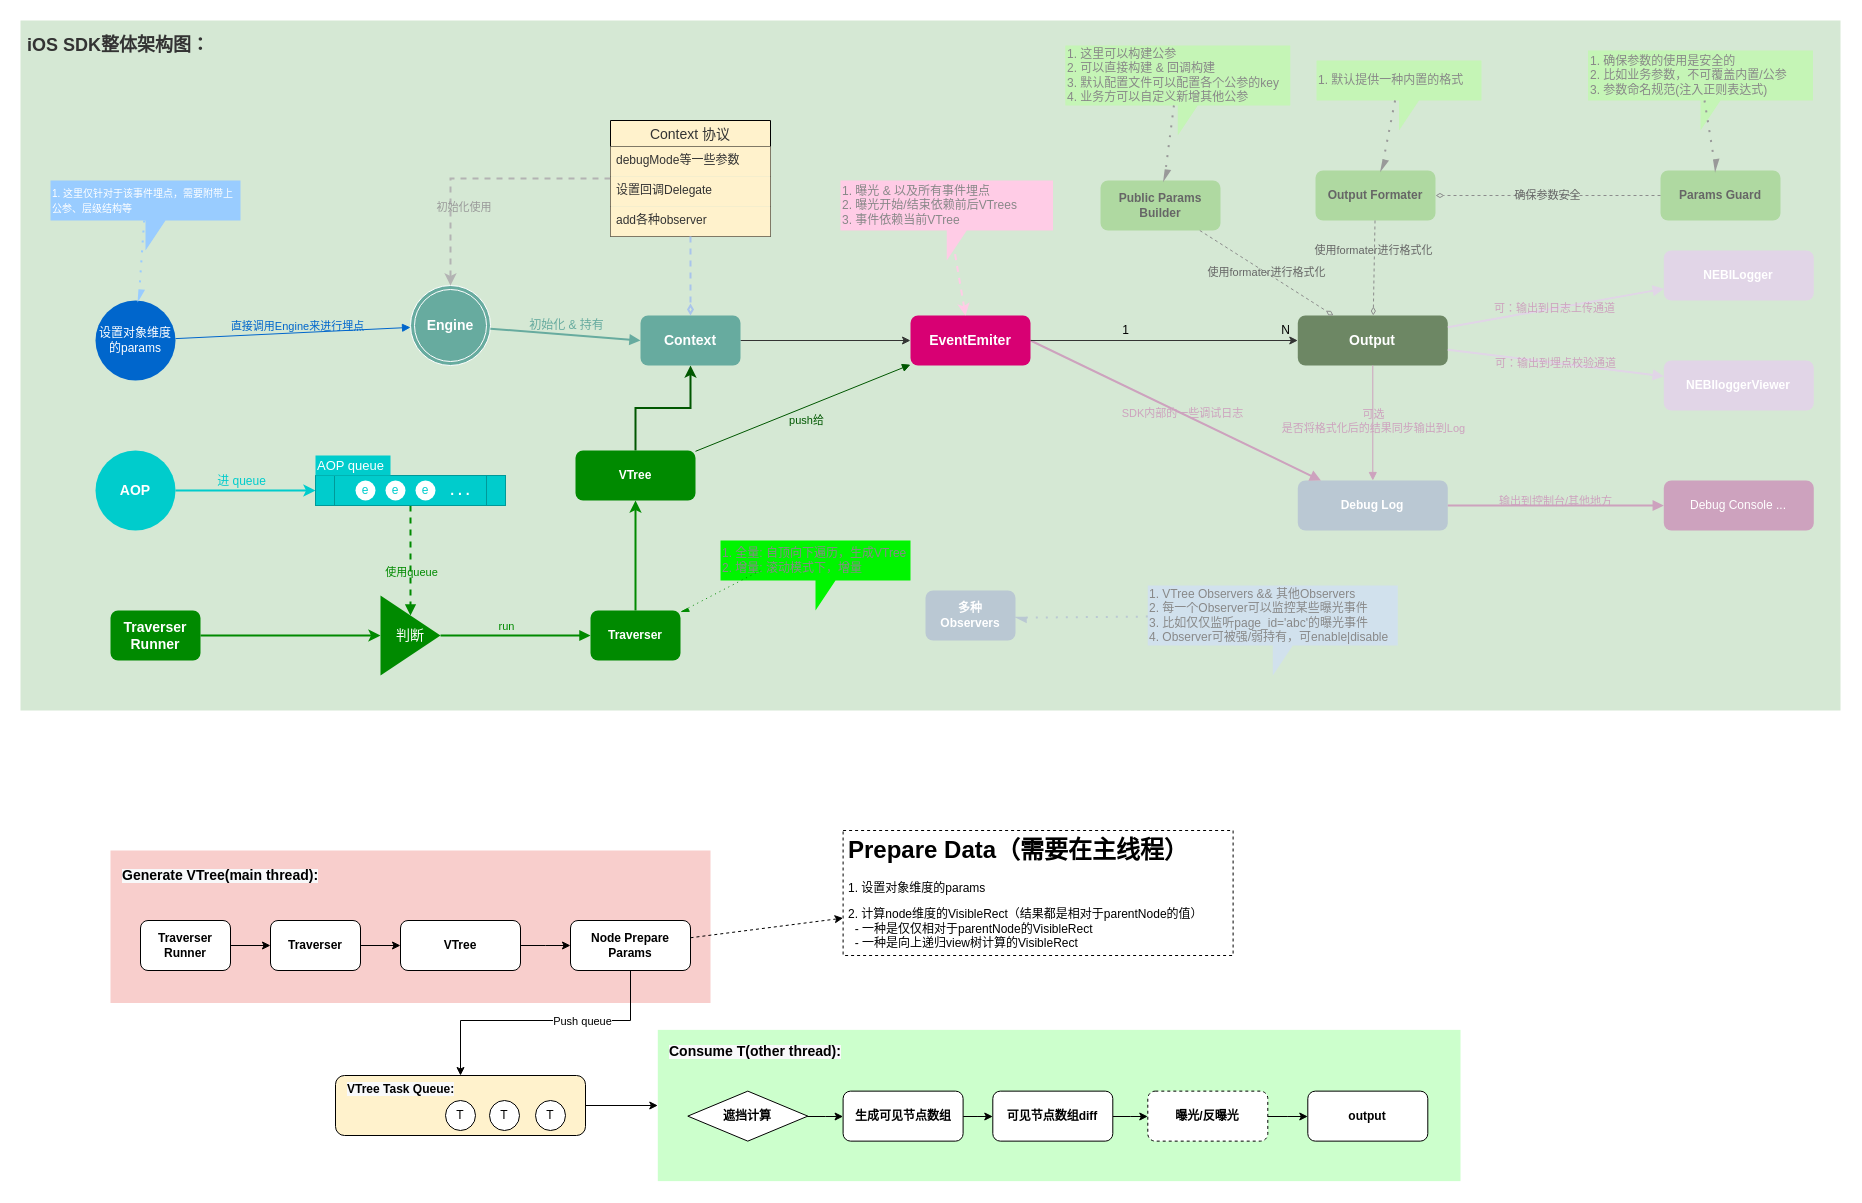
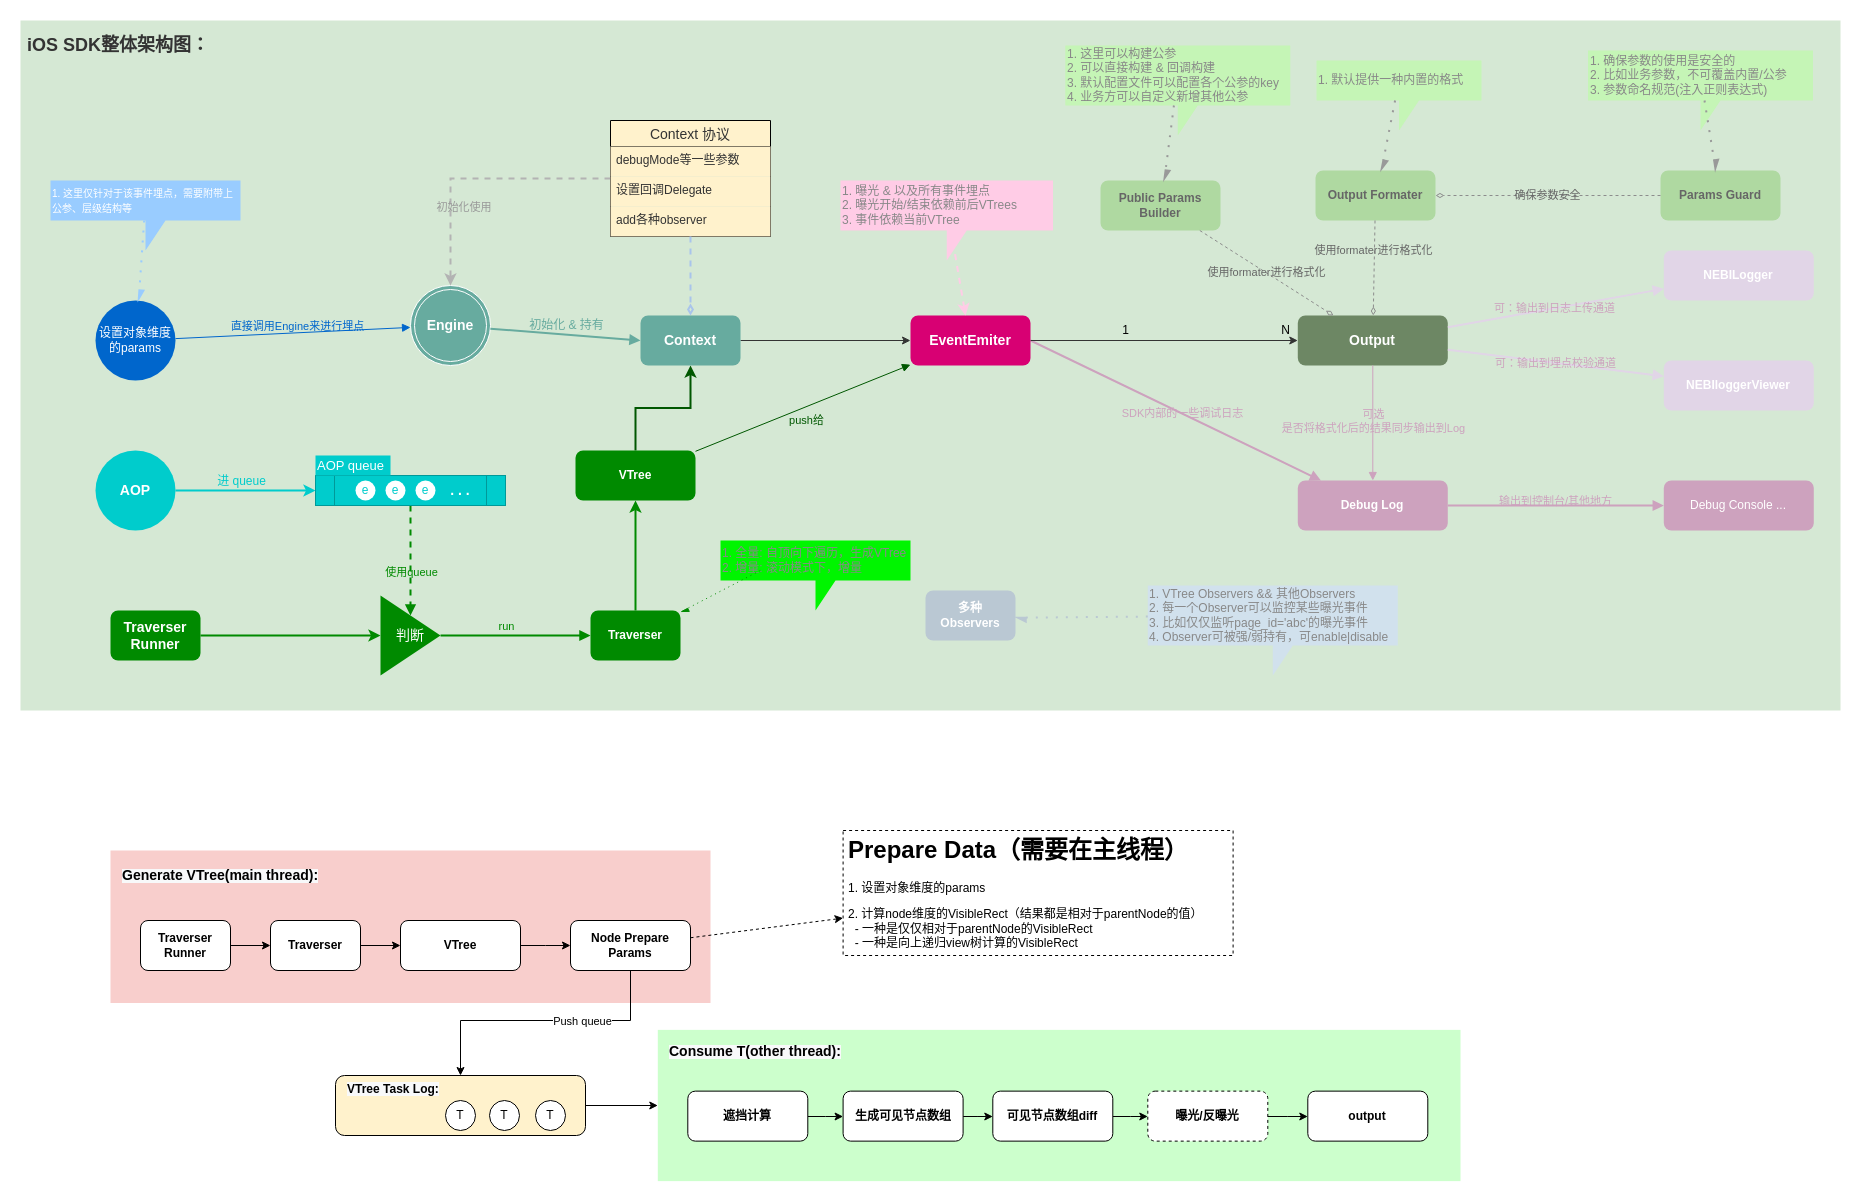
node "Debug Log": fillcolor #bac8d3 -> #cda2be
node "VTree Task Queue:": label "VTree Task Queue:" -> "VTree Task Log:"
node "遮挡计算": shape diamond -> rounded rectangle
